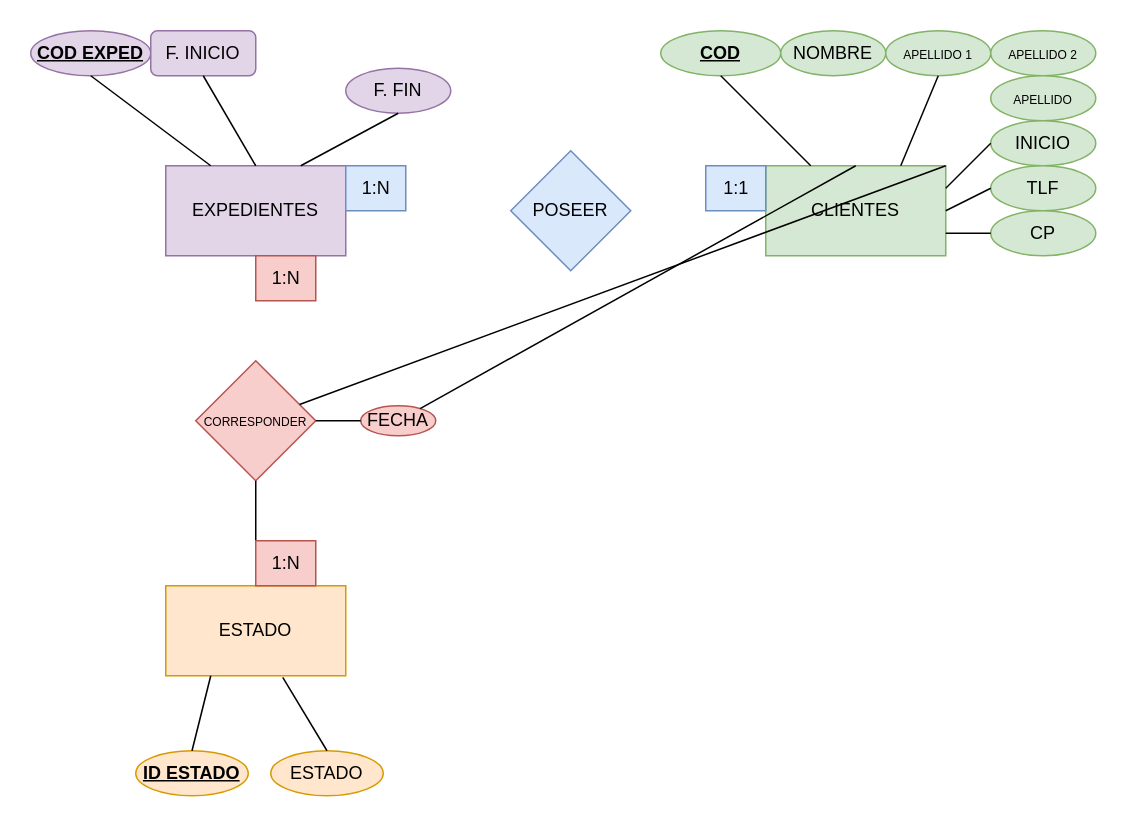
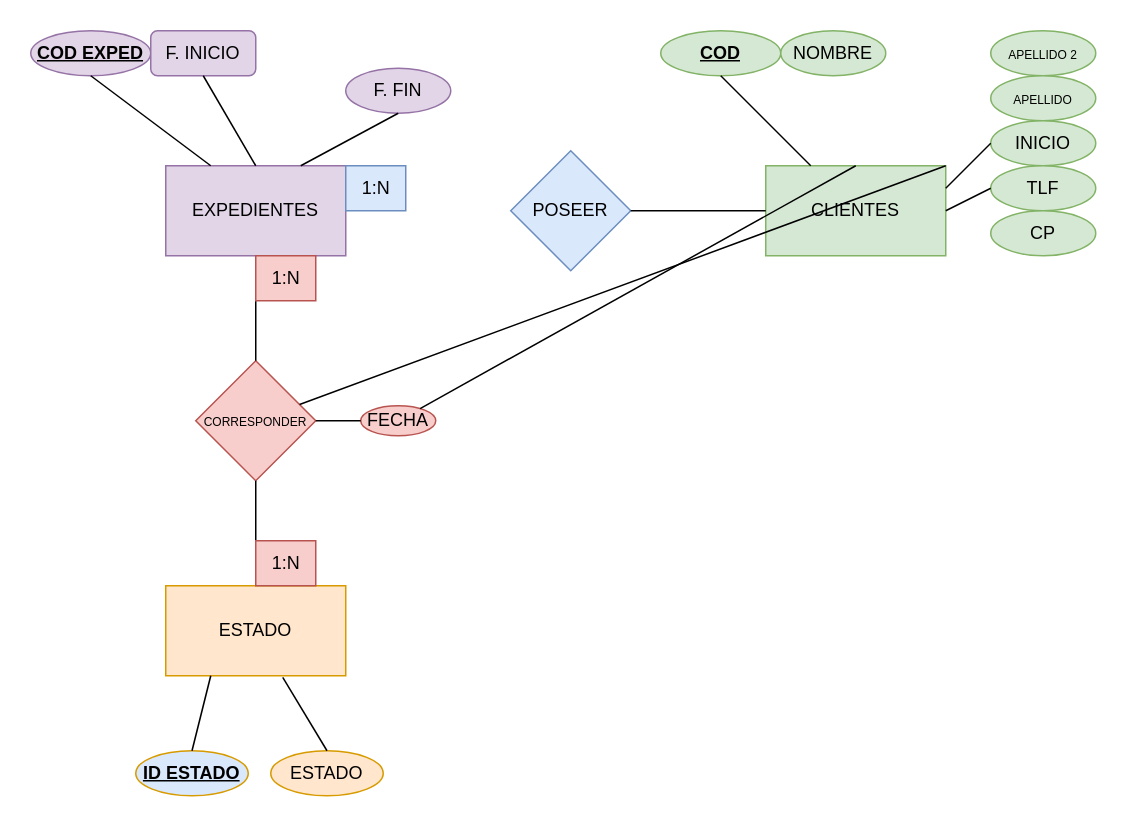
node "APELLIDO 1": removed
edge "APELLIDO 1" -- "CLIENTES": removed
node "1:1": removed
edge "POSEER" -- "CLIENTES": added
edge "CLIENTES" -- "CP": removed
edge "EXPEDIENTES" -- "CORRESPONDER": added
node "ID ESTADO": fillcolor #ffe6cc -> #dae8fc
